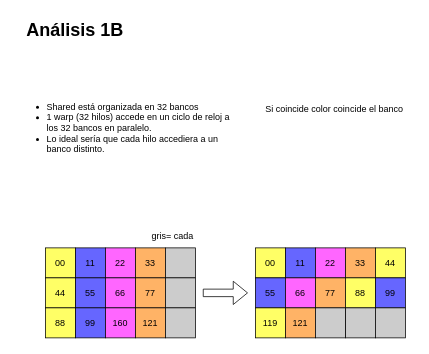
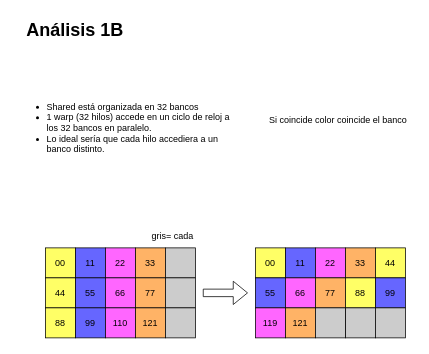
node "Si coincide color coincide el banco": moved (334, 109) -> (338, 120)
node "160": label "160" -> "110"
node "119": fillcolor #ffff66 -> #ff66ff
